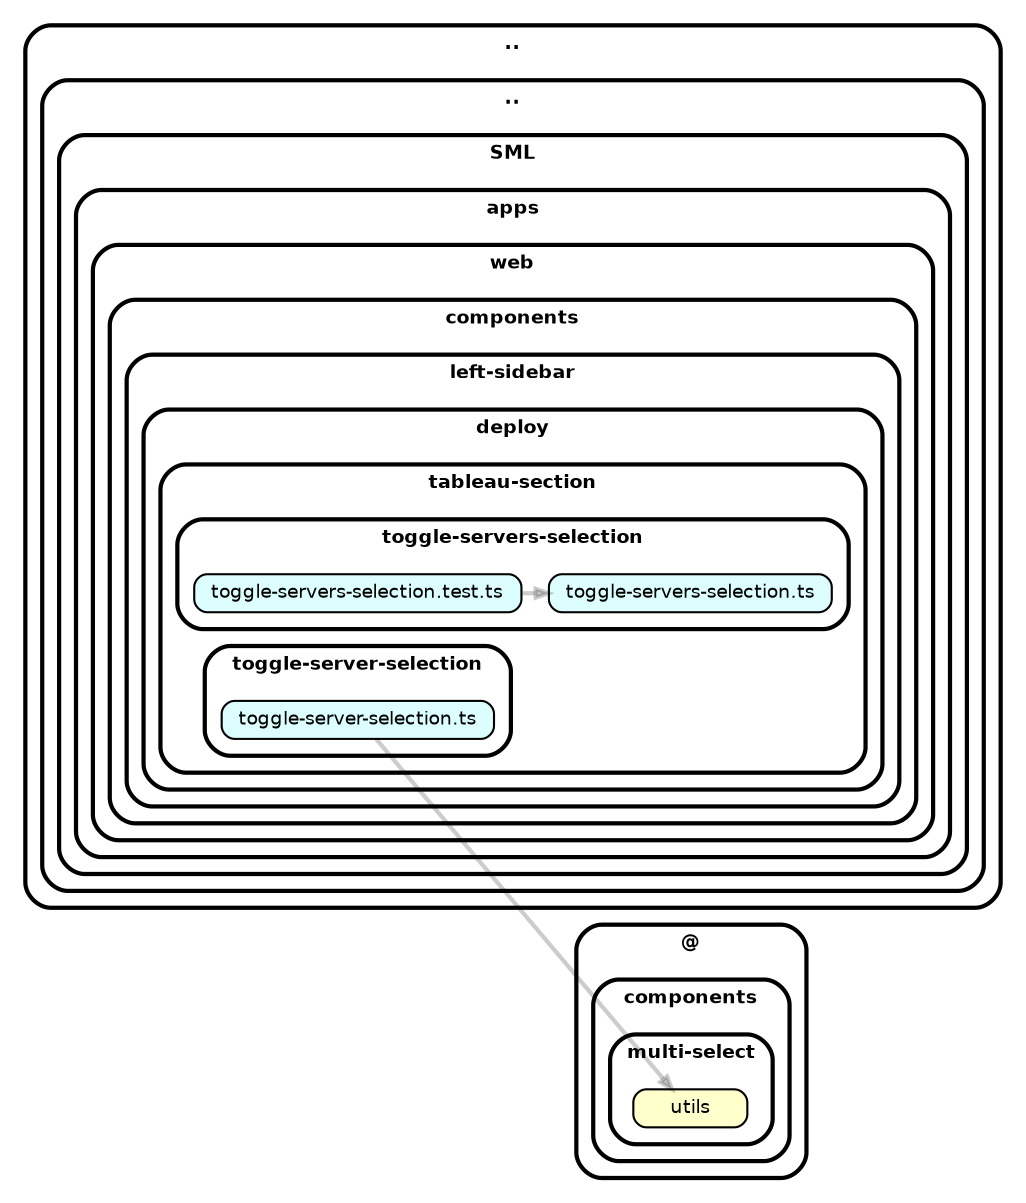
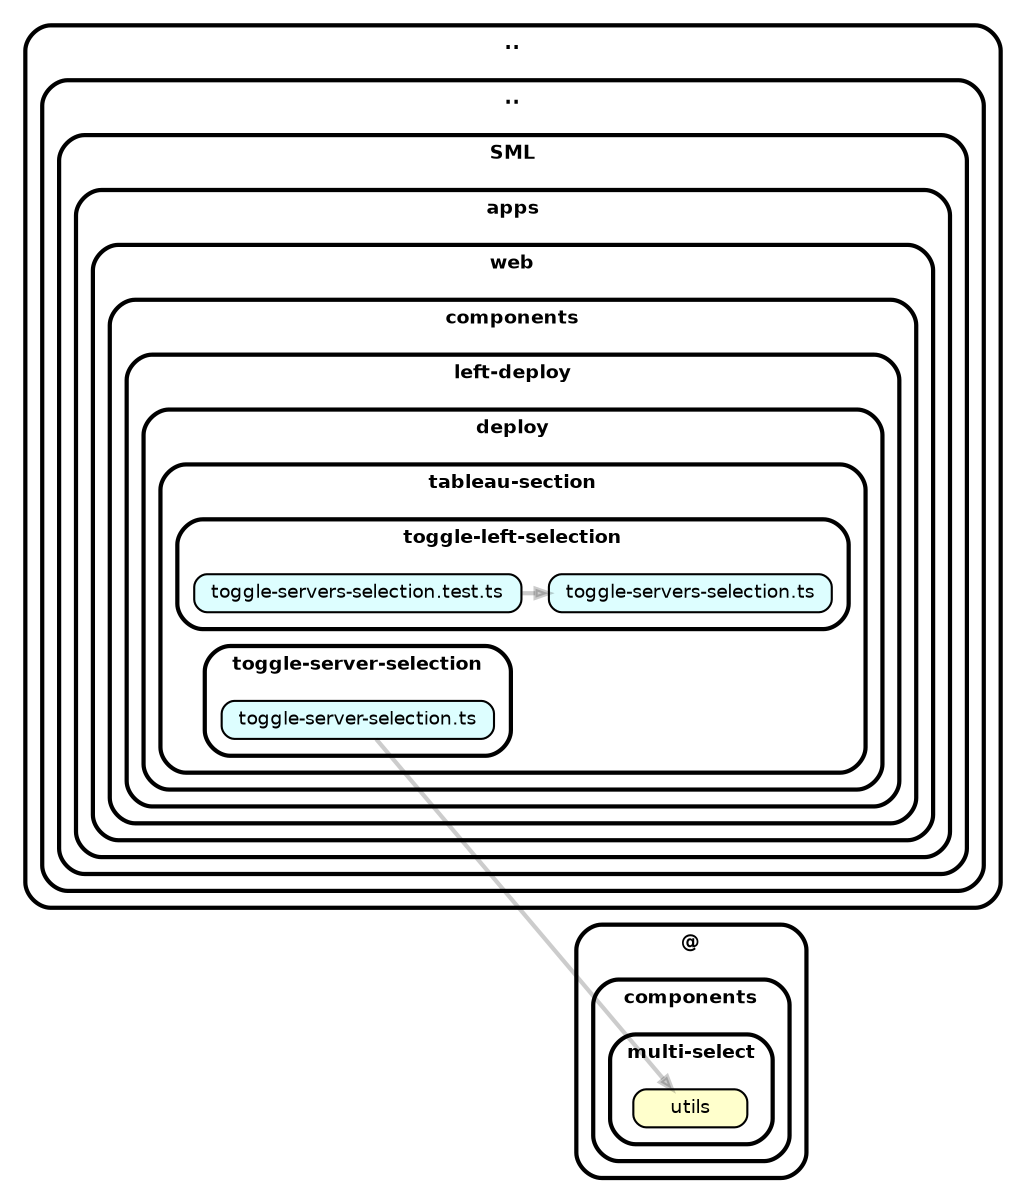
cluster "left-sidebar": label "left-sidebar" -> "left-deploy"
cluster "toggle-servers-selection": label "toggle-servers-selection" -> "toggle-left-selection"
